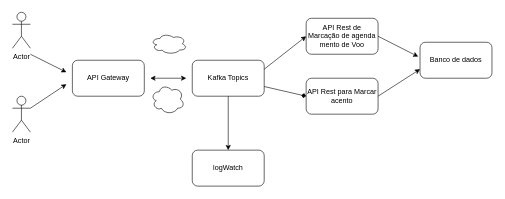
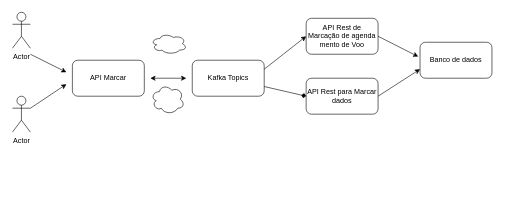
node "API Gateway": label "API Gateway" -> "API Marcar"
node "API Rest para Marcar acento": label "API Rest para Marcar acento" -> "API Rest para Marcar dados"
edge "Kafka Topics" -> "logWatch": removed
node "logWatch": removed
